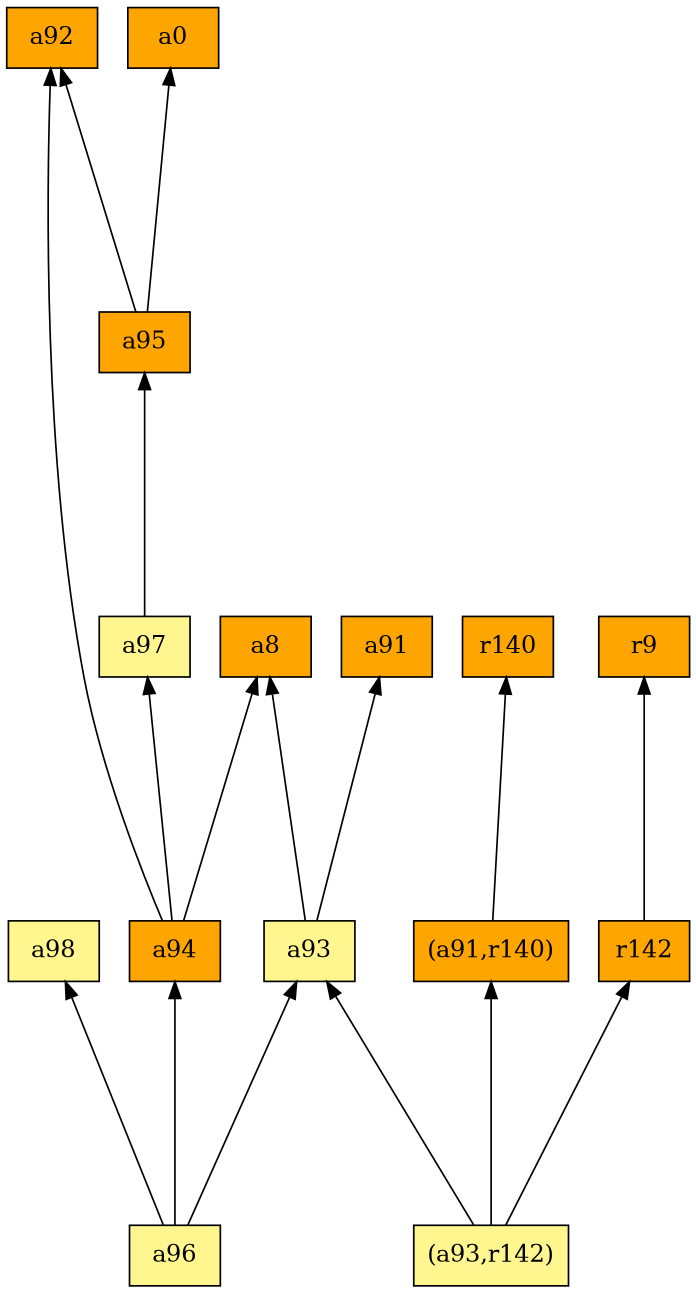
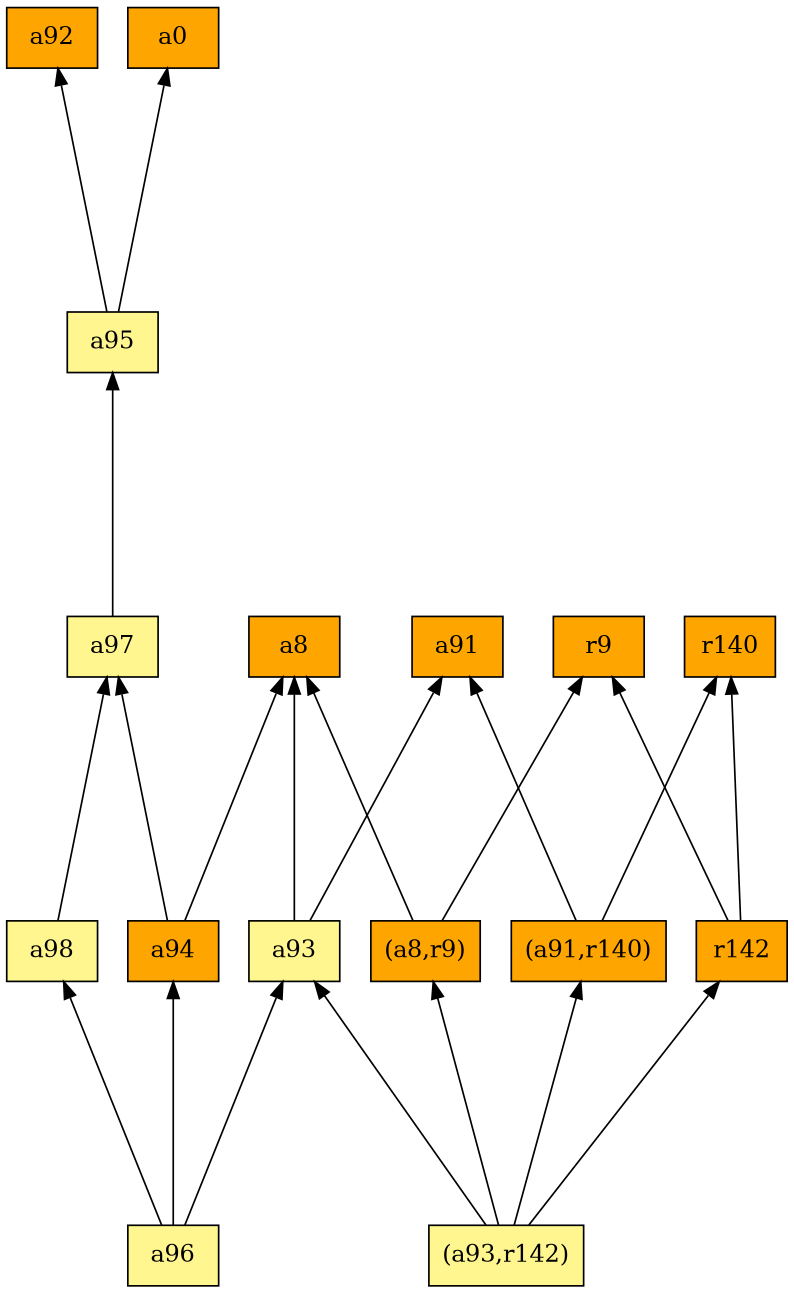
node "a95": fillcolor orange -> khaki1
edge "a94" -> "a92": removed
edge "a98" -> "a97": added
edge "(a91,r140)" -> "a91": added
edge "r142" -> "r140": added
node "(a8,r9)": added
